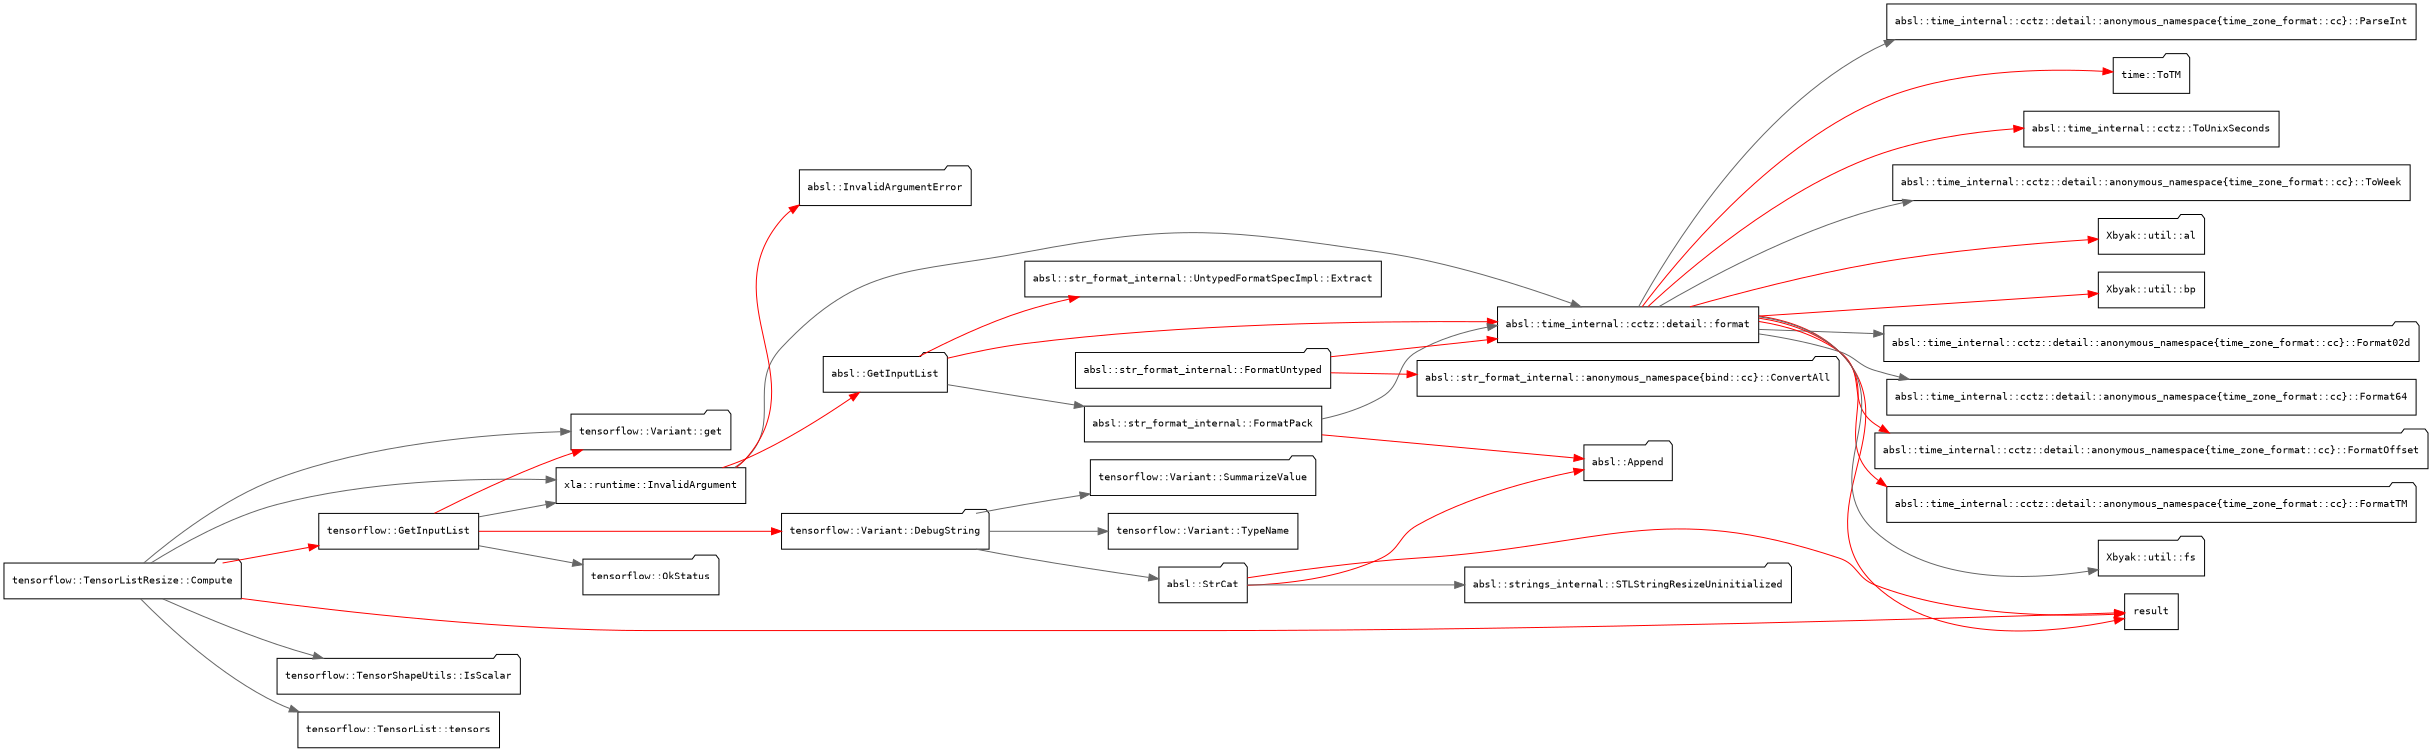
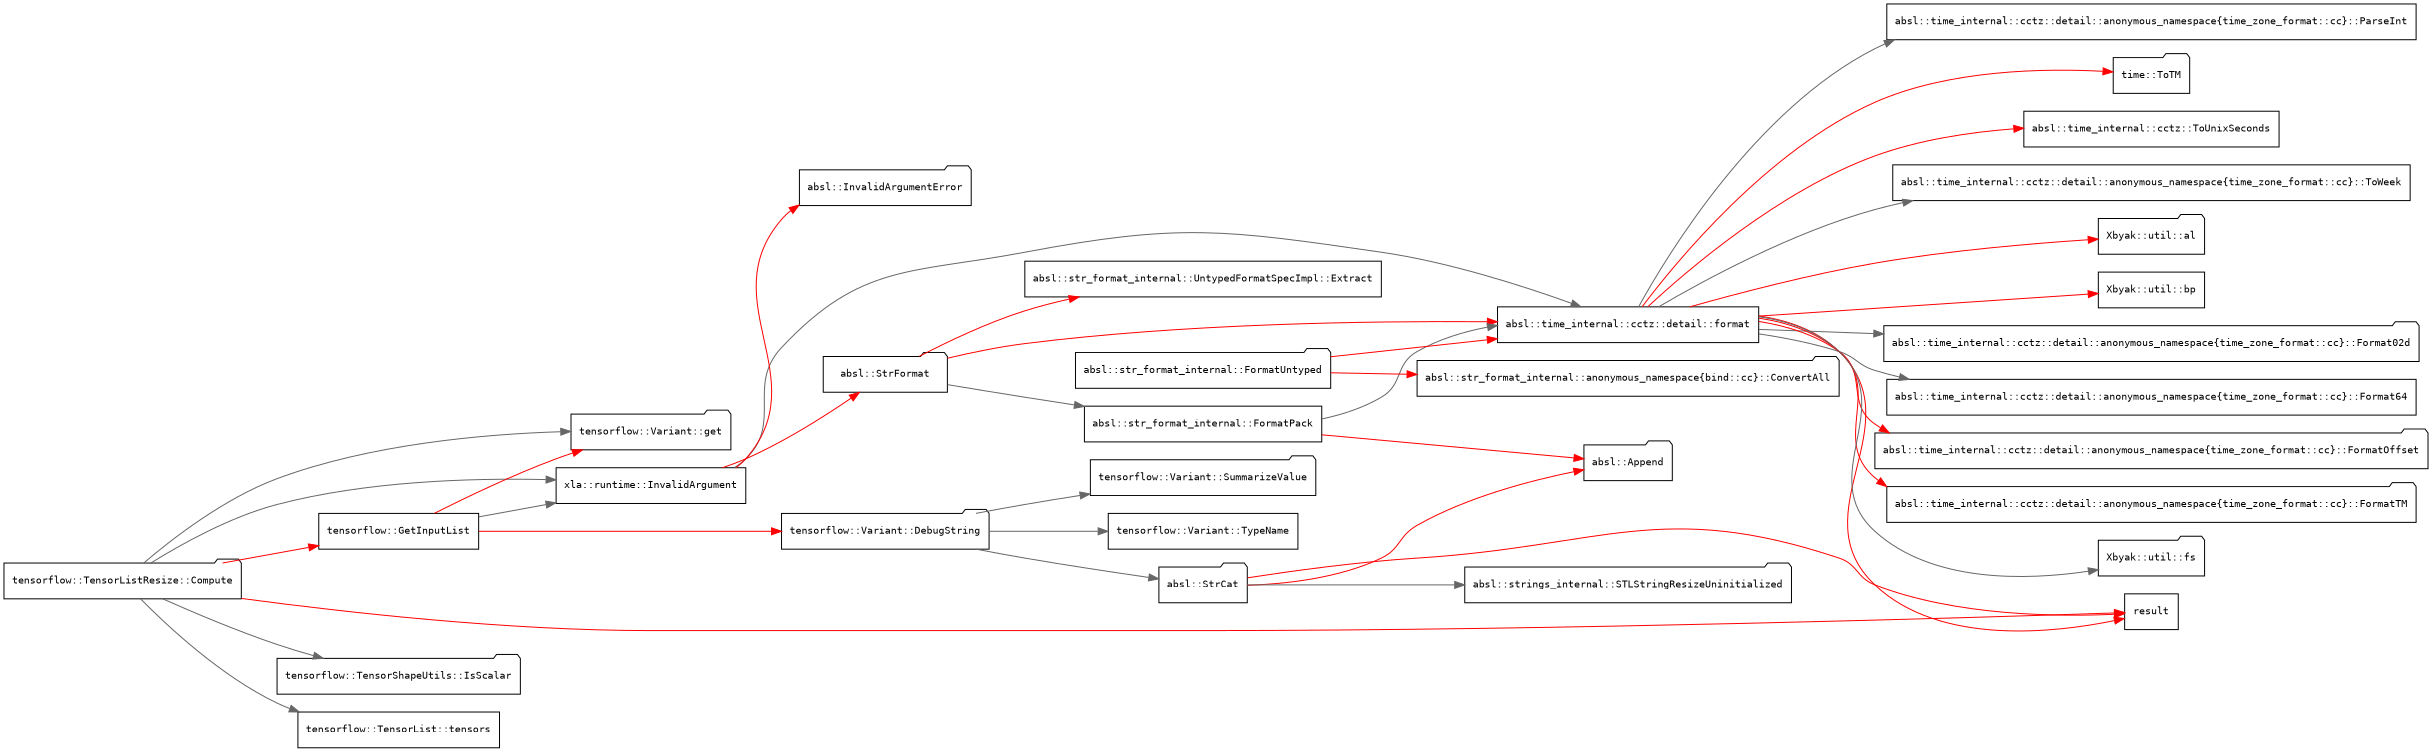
node "absl::GetInputList": label "absl::GetInputList" -> "absl::StrFormat"
node "tensorflow::OkStatus": removed
